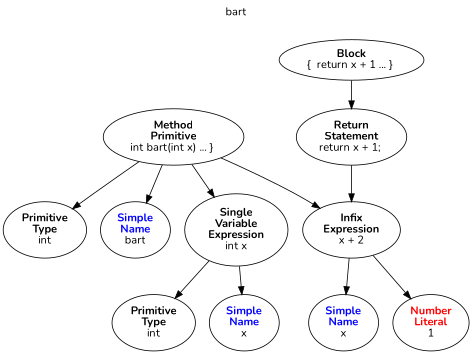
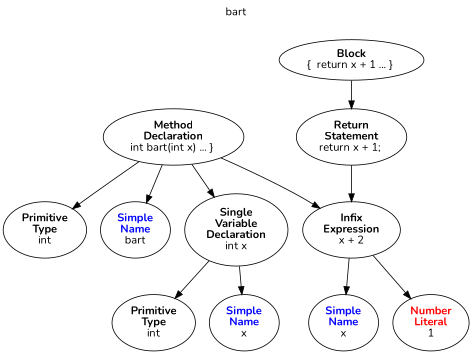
node "Method": text "Primitive" -> "Declaration"
node "Single": text "Expression" -> "Declaration"
